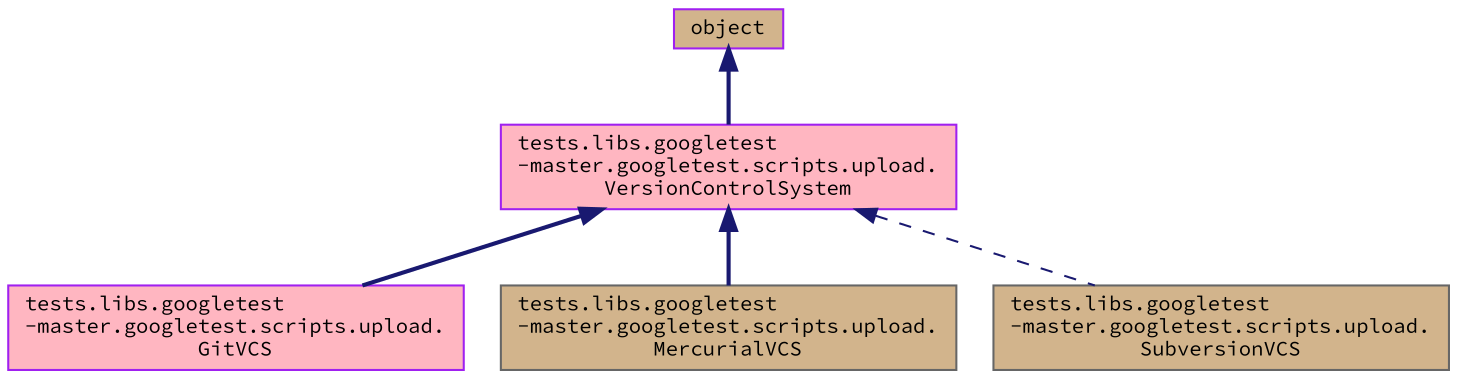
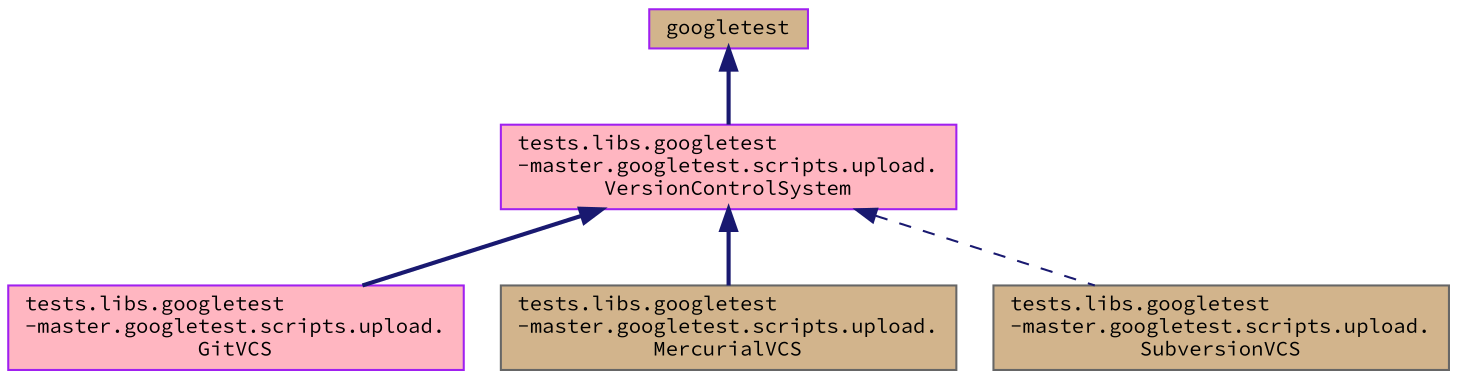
node "object": label "object" -> "googletest"
